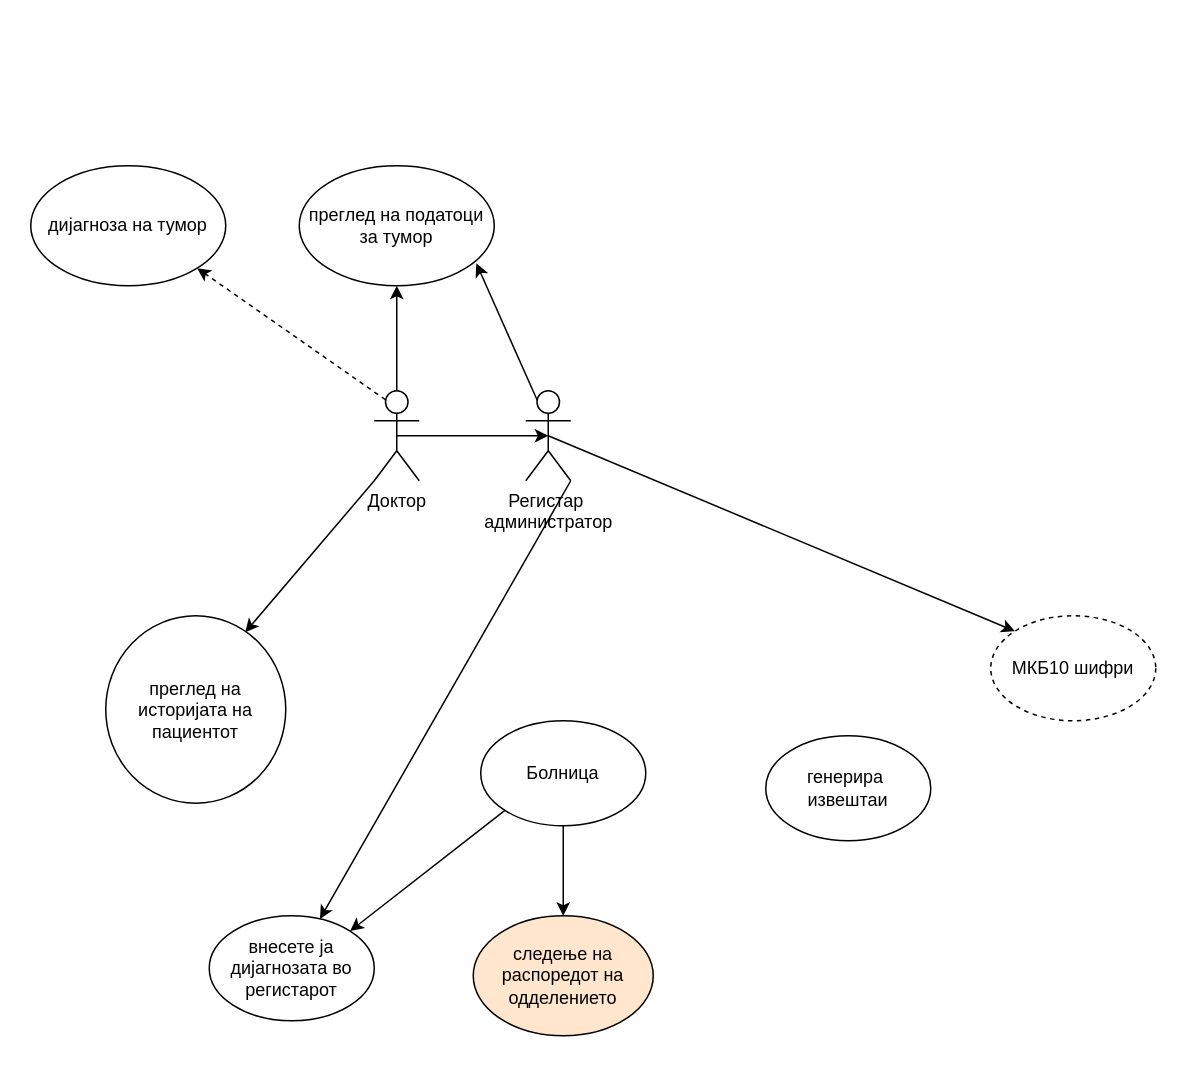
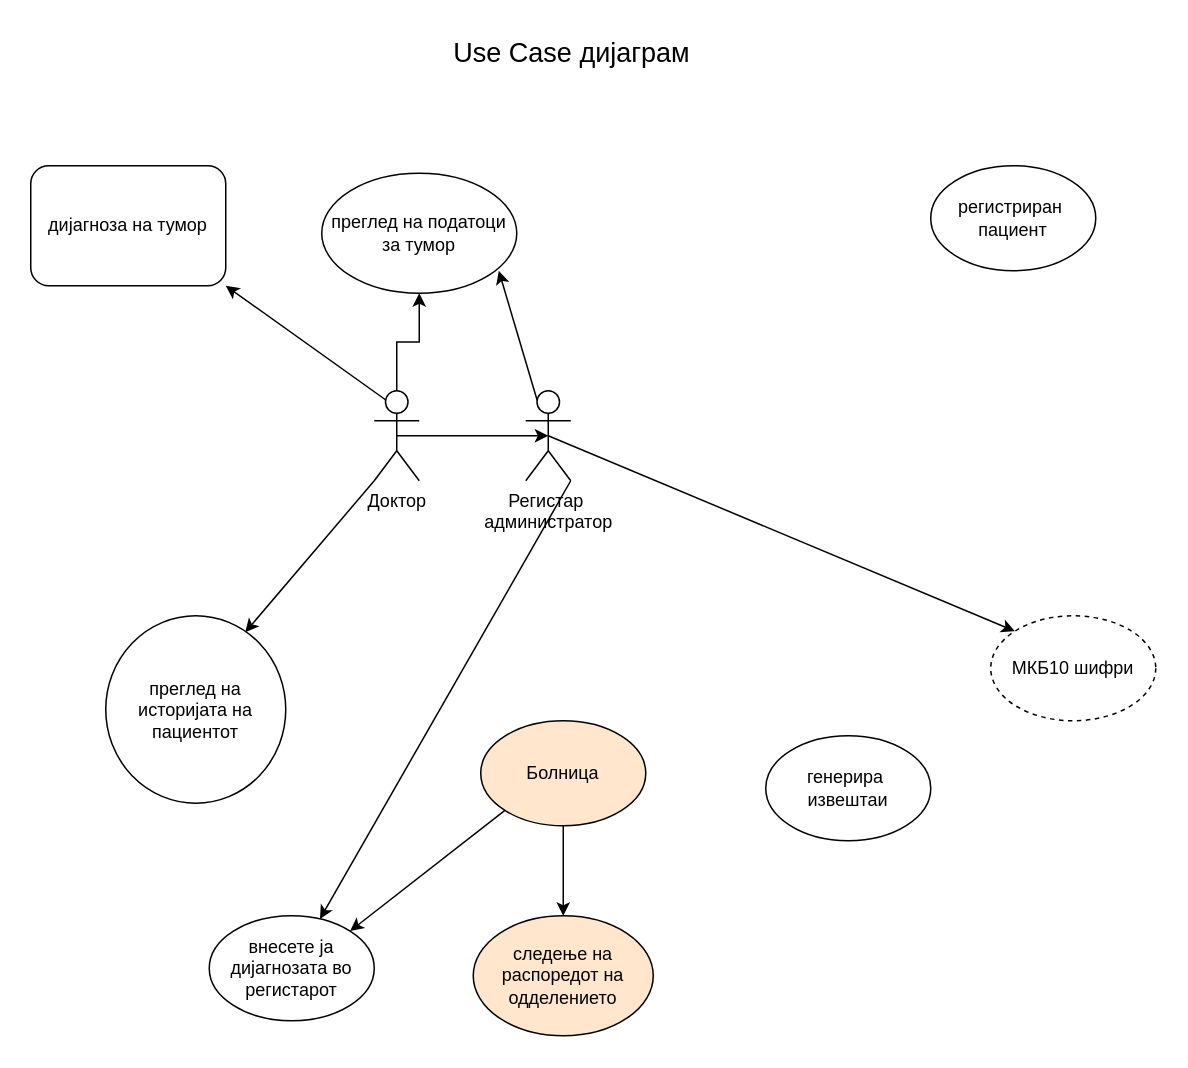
node "Use Case дијаграм": added
node "регистриран пациент": added
node "дијагноза на тумор": shape ellipse -> rounded rectangle
node "преглед на податоци за тумор": moved (397, 226) -> (419, 233)
edge "Доктор" -> "дијагноза на тумор": style dashed -> solid
node "Болница": fillcolor #ffffff -> #ffe6cc
